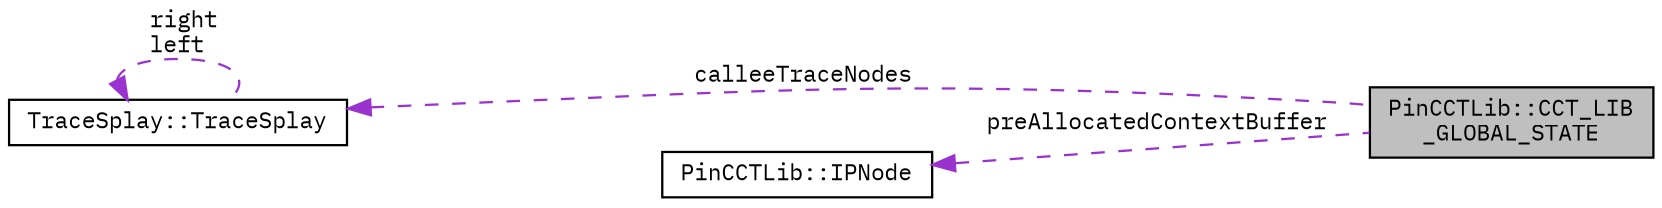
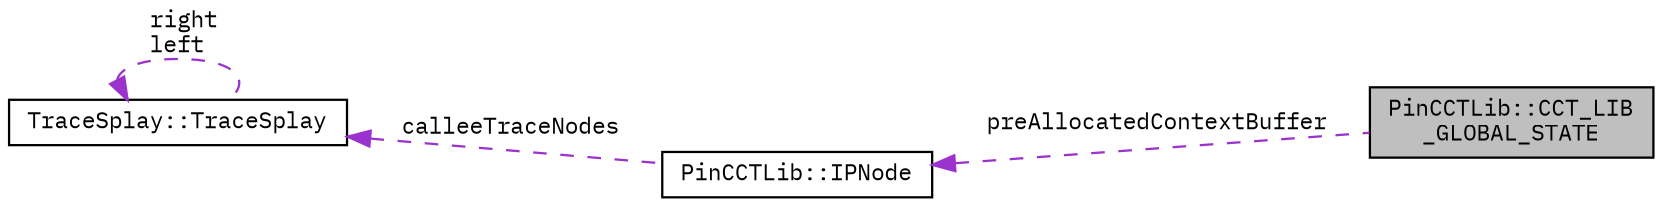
edge "PinCCTLib::CCT_LIB _GLOBAL_STATE" -> "TraceSplay::TraceSplay": now "PinCCTLib::IPNode" -> "TraceSplay::TraceSplay"
